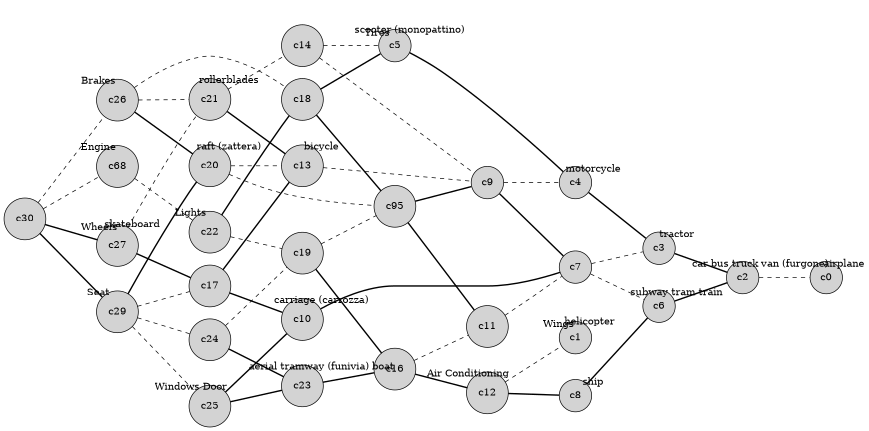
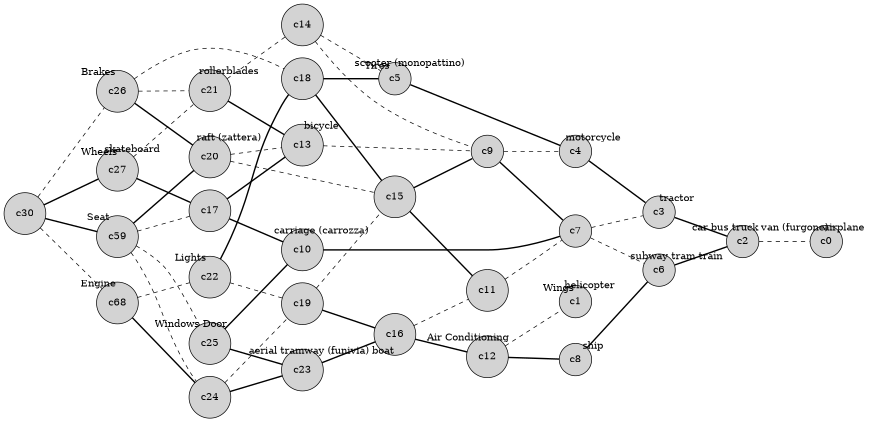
node "c95": label "c95" -> "c15"
node "c29": label "c29" -> "c59"
edge "c68" -- "c24": added
